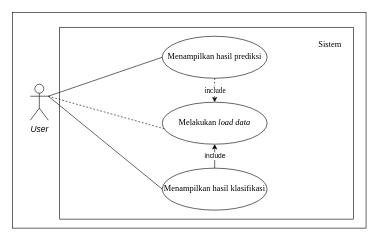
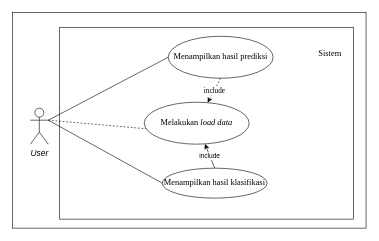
node "Sistem": moved (330, 45) -> (330, 54)
node "Menampilkan hasil prediksi": moved (215, 57) -> (221, 57)
node "User": moved (39, 102) -> (39, 126)
node "Melakukan load data": moved (215, 123) -> (197, 123)
node "Menampilkan hasil klasifikasi": size 105x42 -> 105x30
